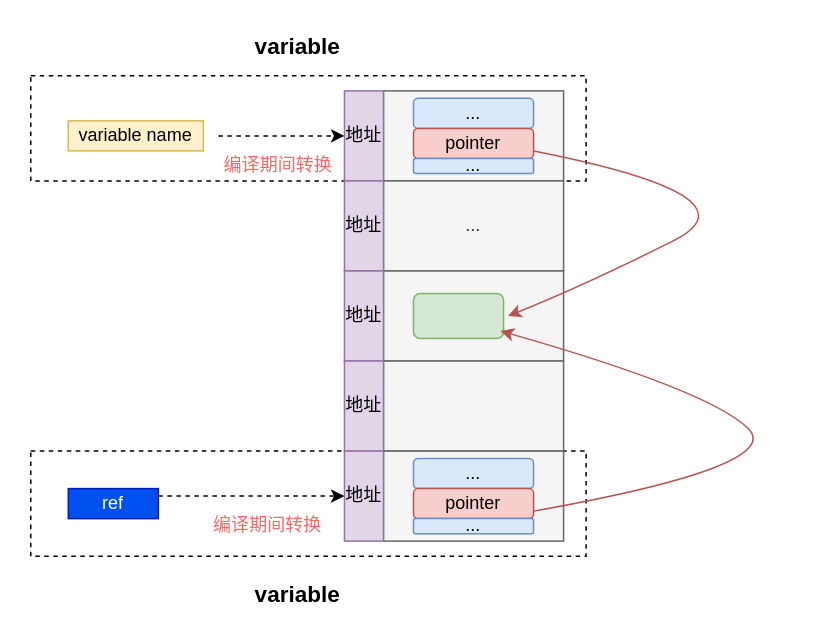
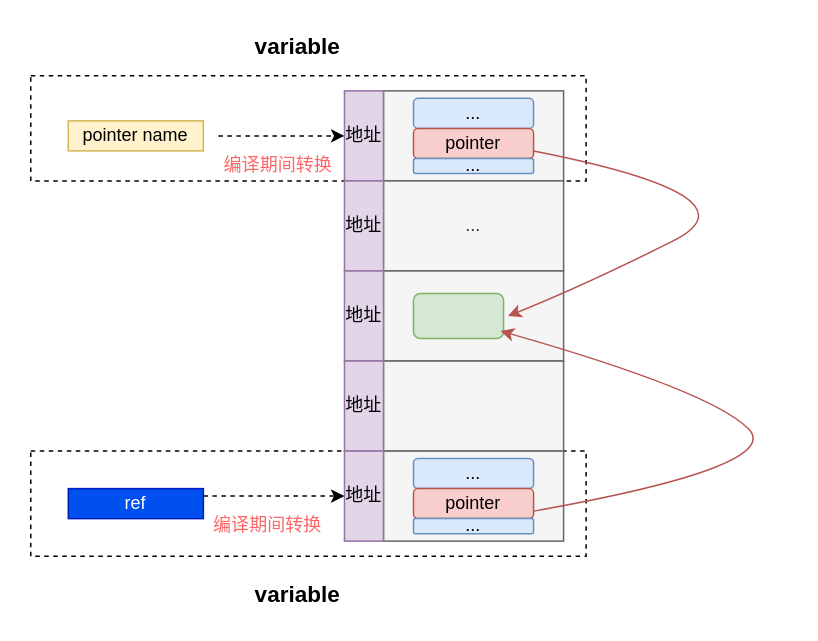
node "variable name": label "variable name" -> "pointer name"
node "ref": size 90x30 -> 135x30
